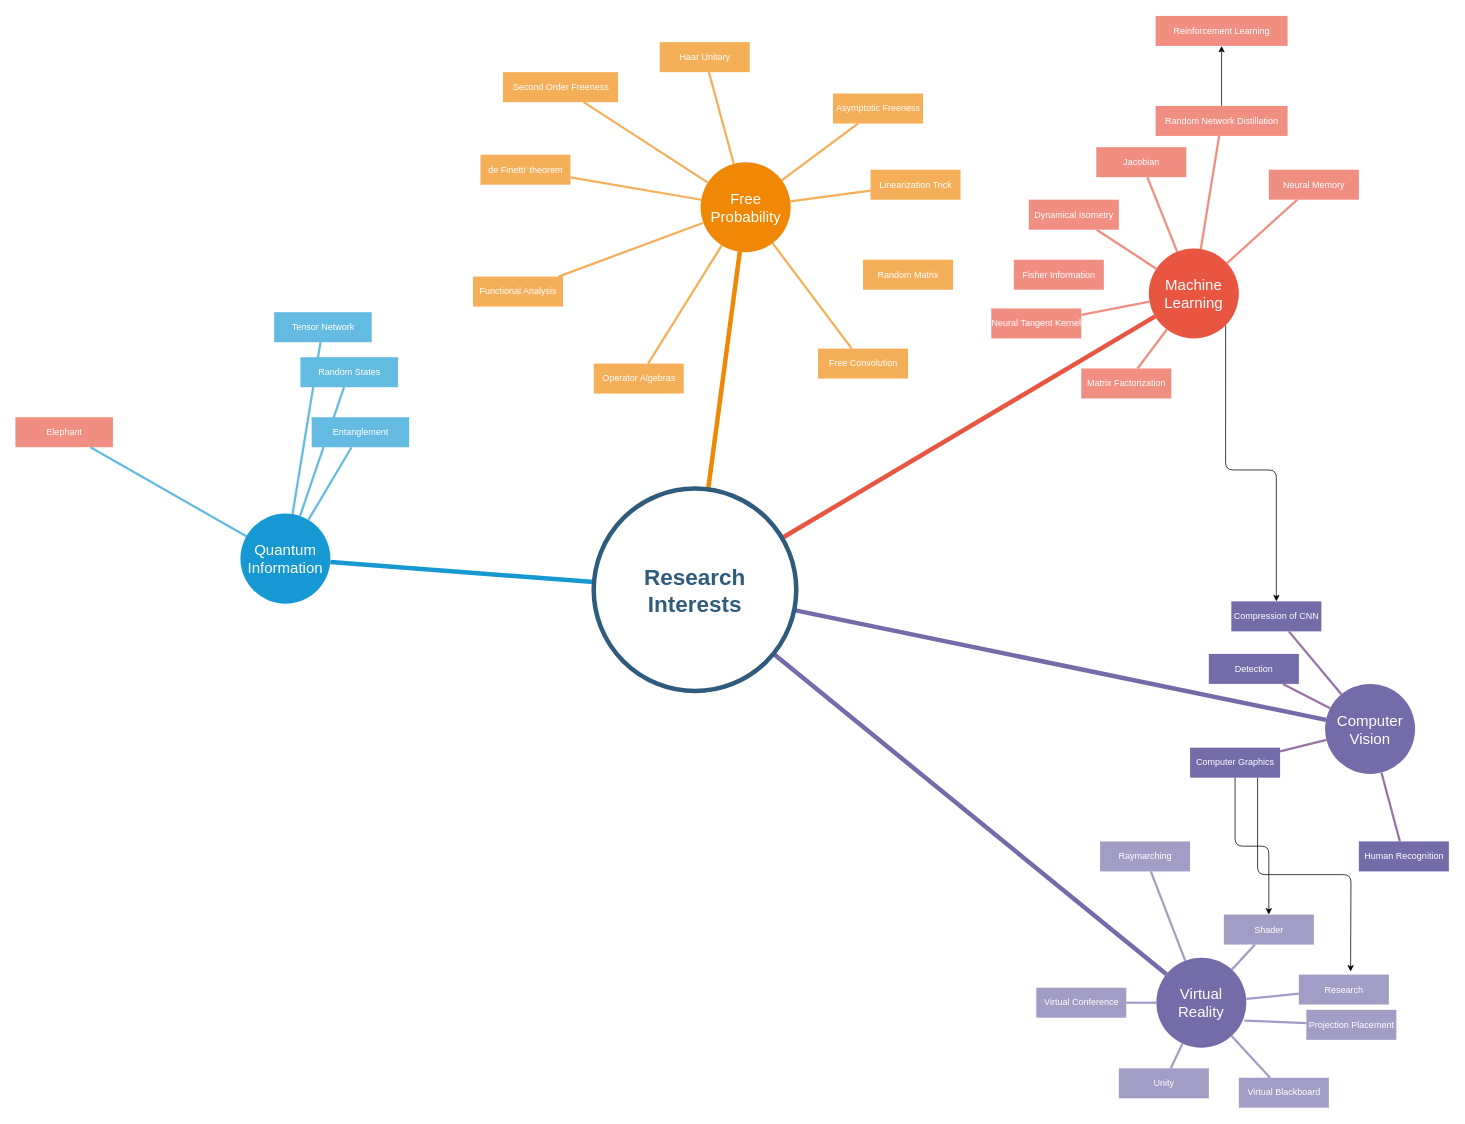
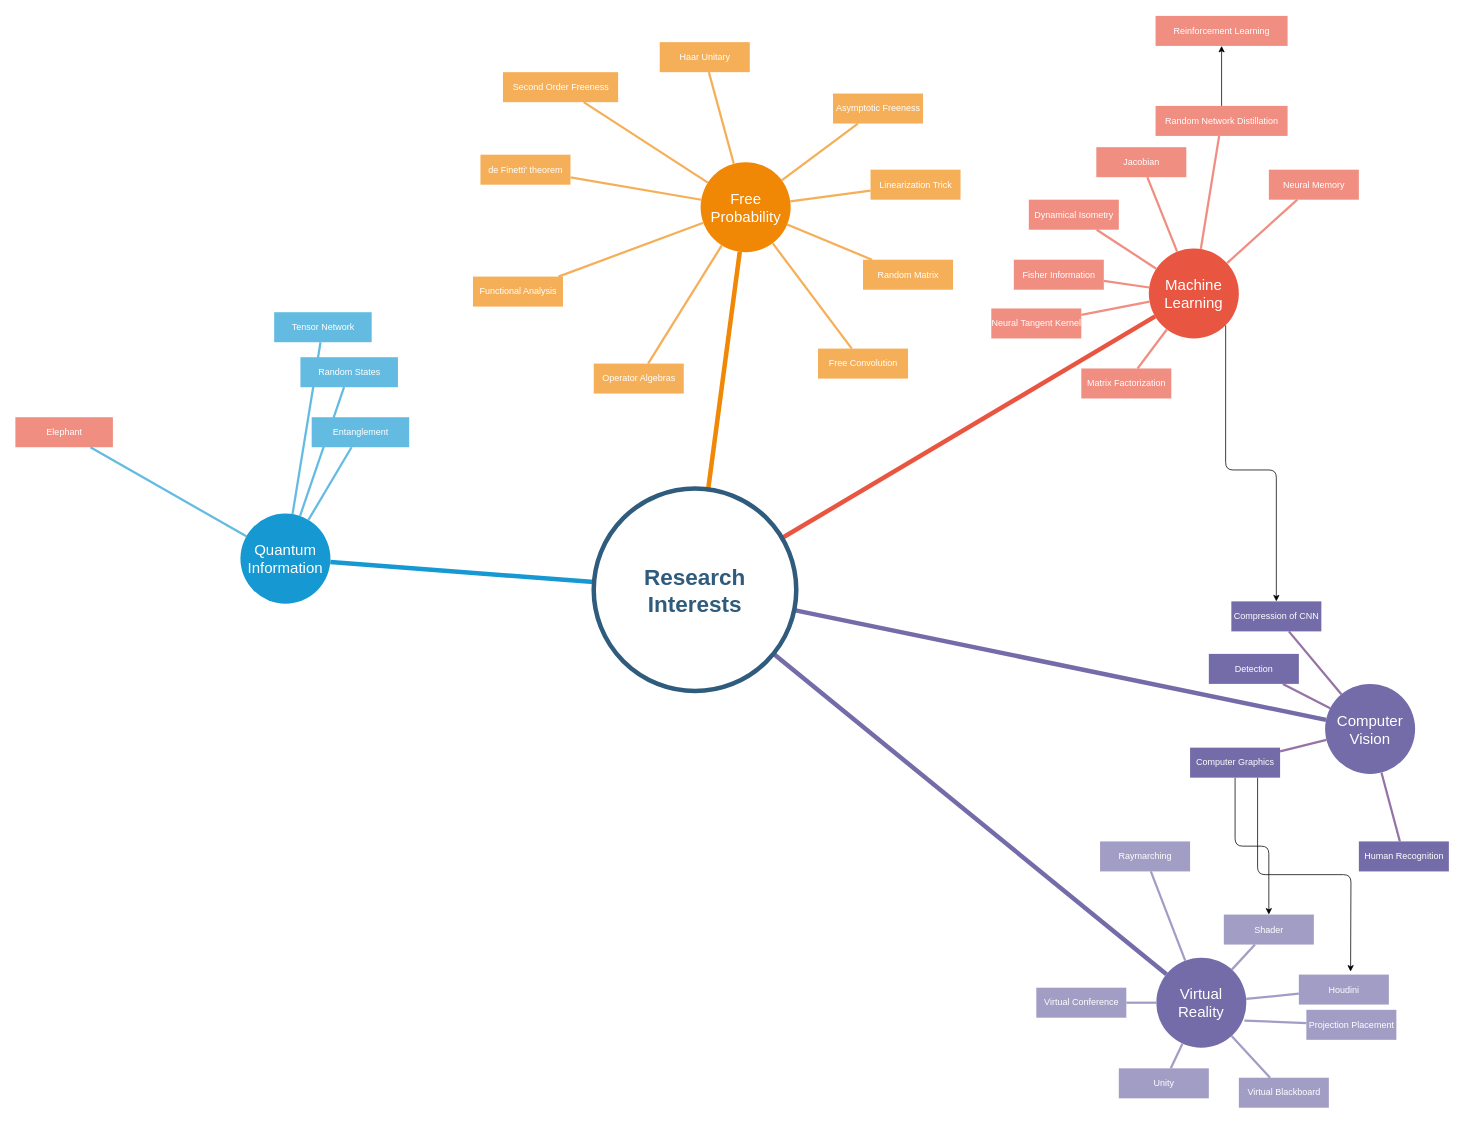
edge "Free Probability" -- "Random Matrix": added
edge "Fisher Information" -- "Machine Learning": added
node "Research": label "Research" -> "Houdini"
